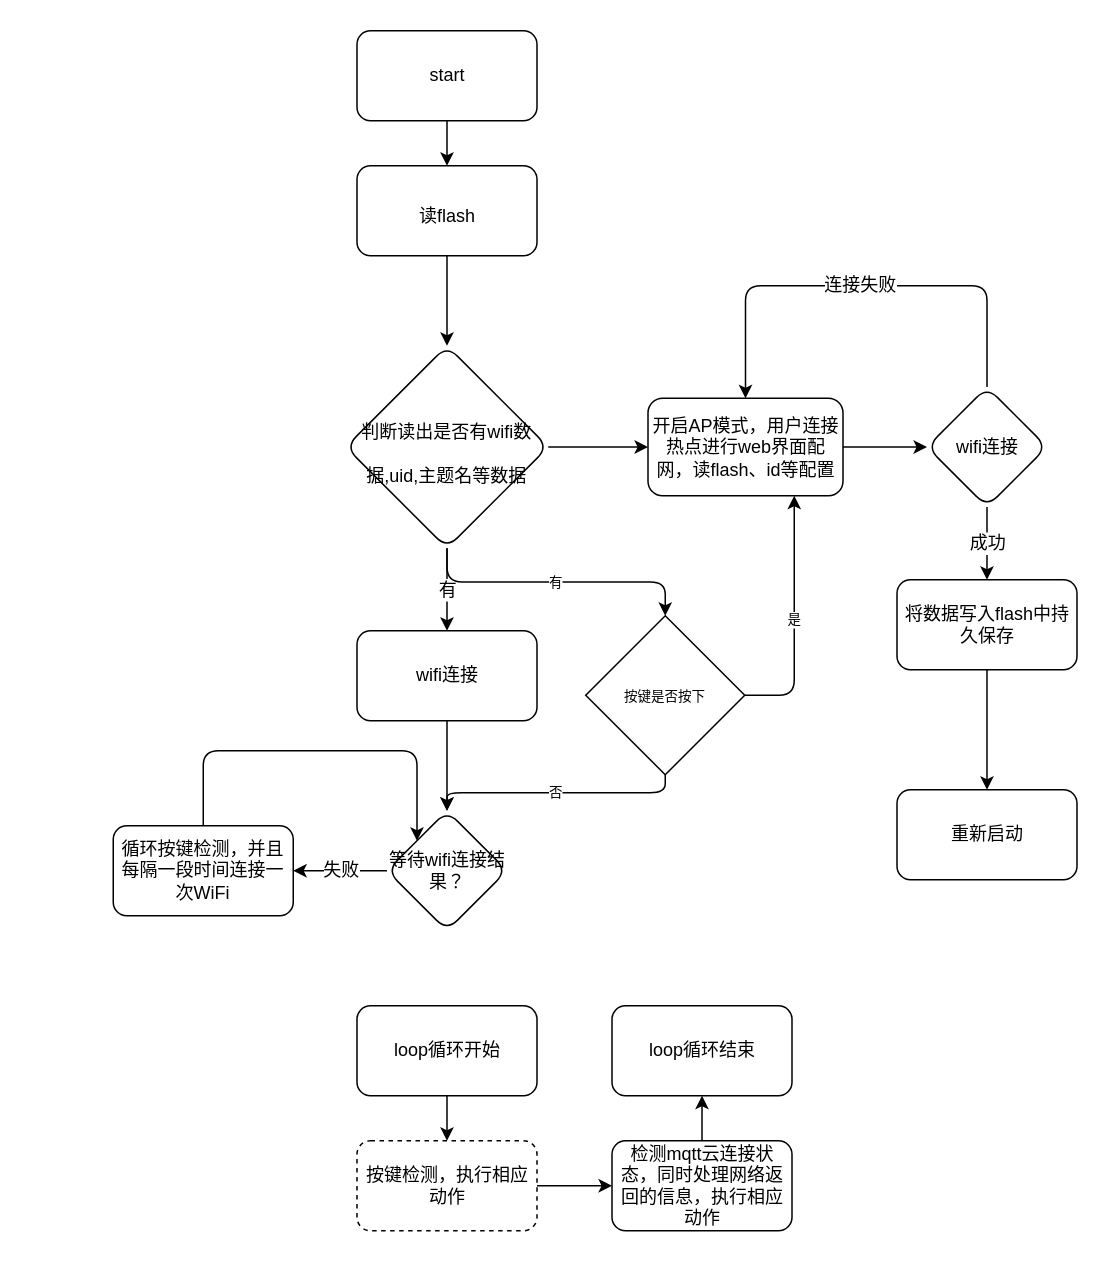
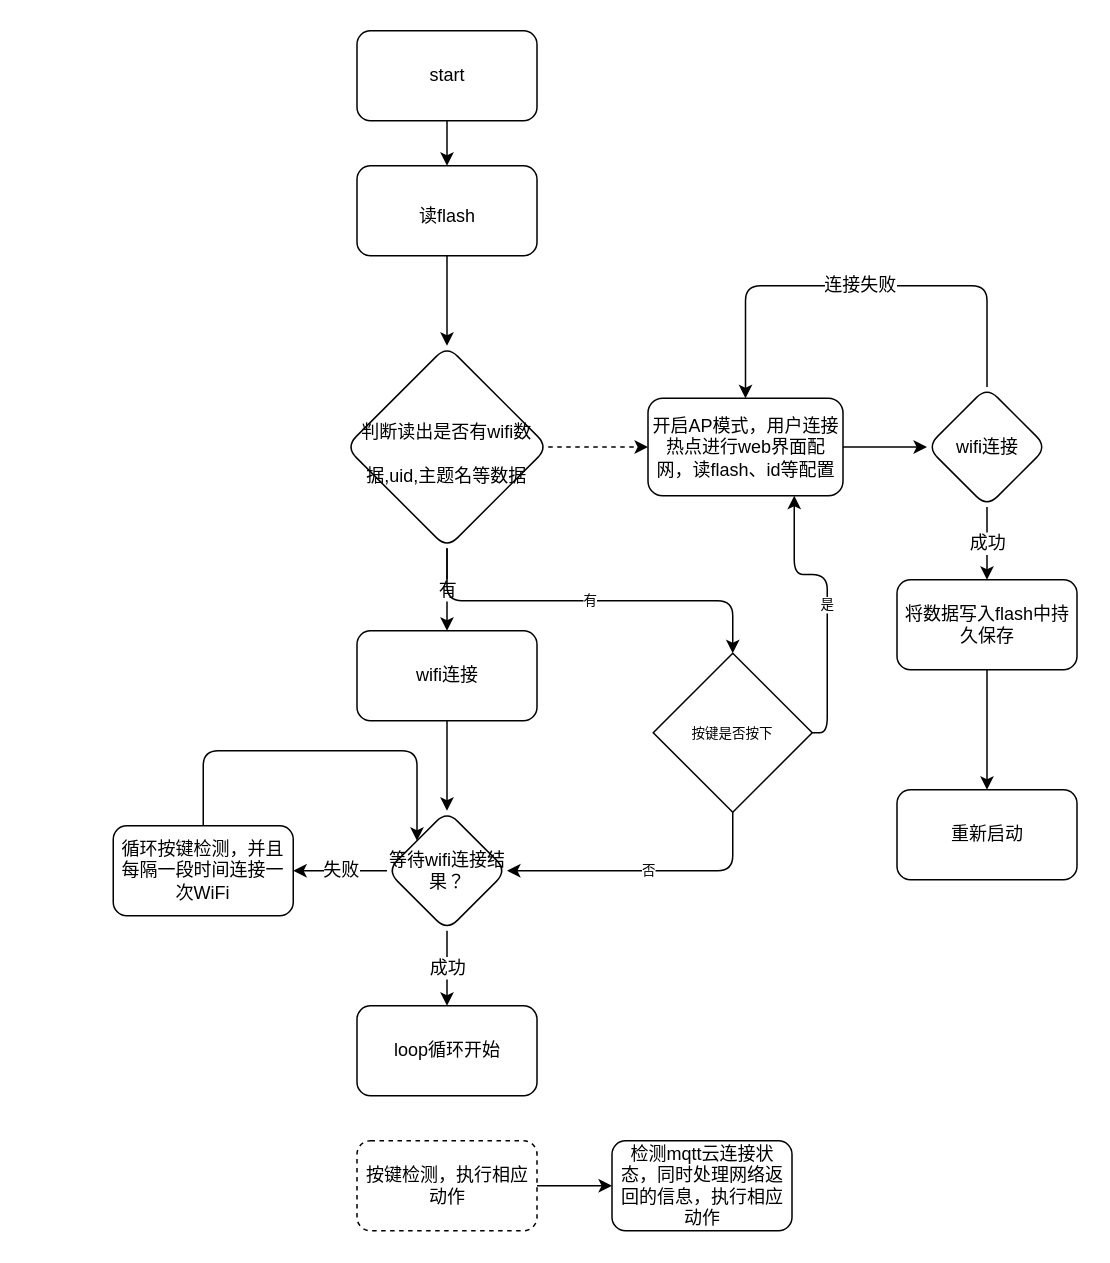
edge "判断读出是否有wifi数据,uid,主题名等数据" -> "开启AP模式，用户连接热点进行web界面配网，读flash、id等配置": style solid -> dashed
node "按键是否按下": moved (665, 695) -> (733, 733)
edge "等待wifi连接结果？" -> "loop循环开始": added, label "成功"
node "loop循环结束": removed
edge "loop循环开始" -> "按键检测，执行相应动作": removed
edge "检测mqtt云连接状态，同时处理网络返回的信息，执行相应动作" -> "loop循环结束": removed
